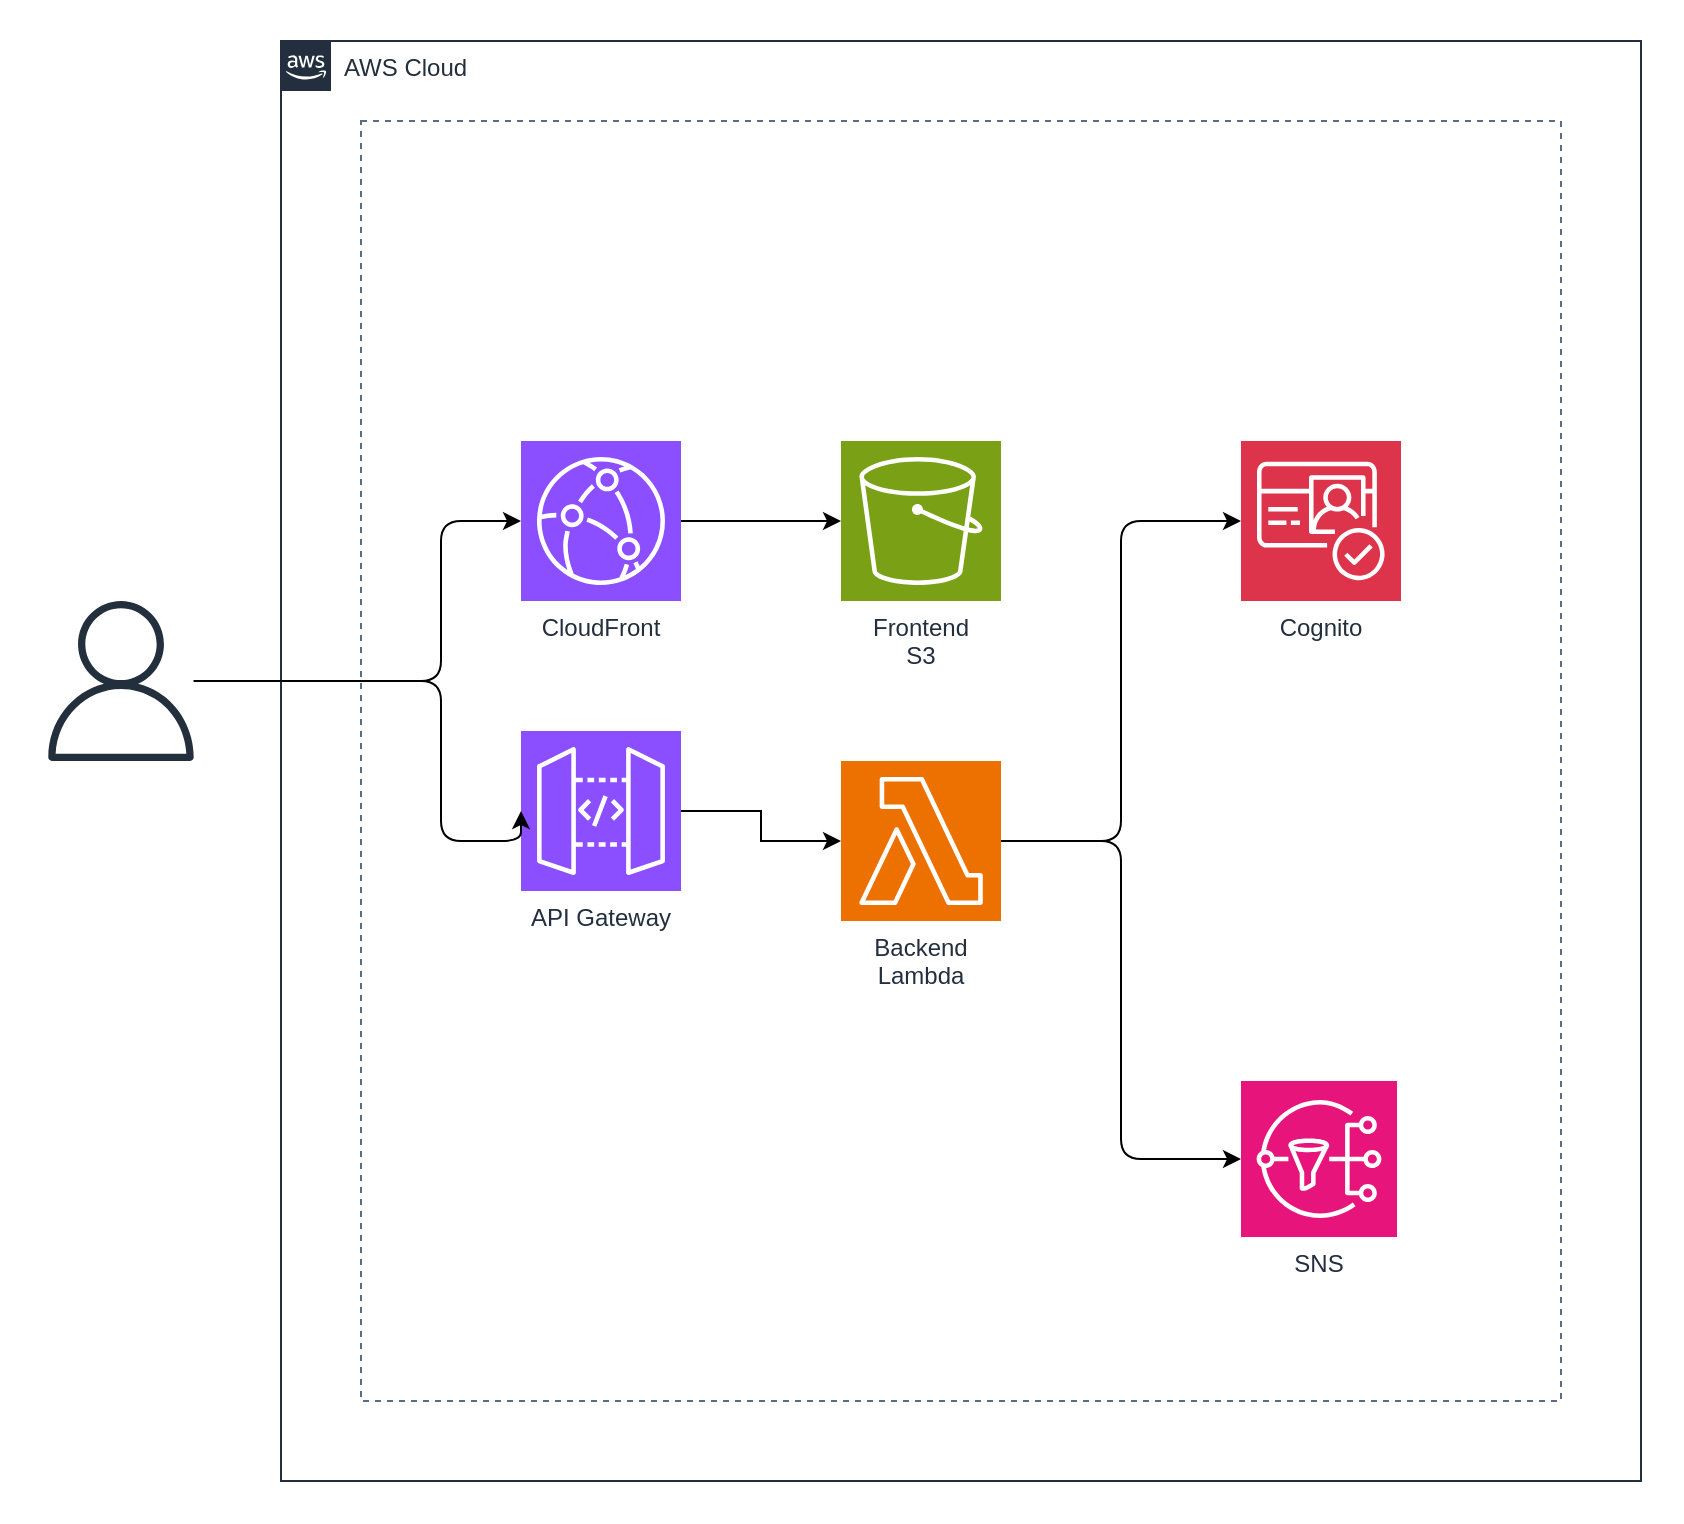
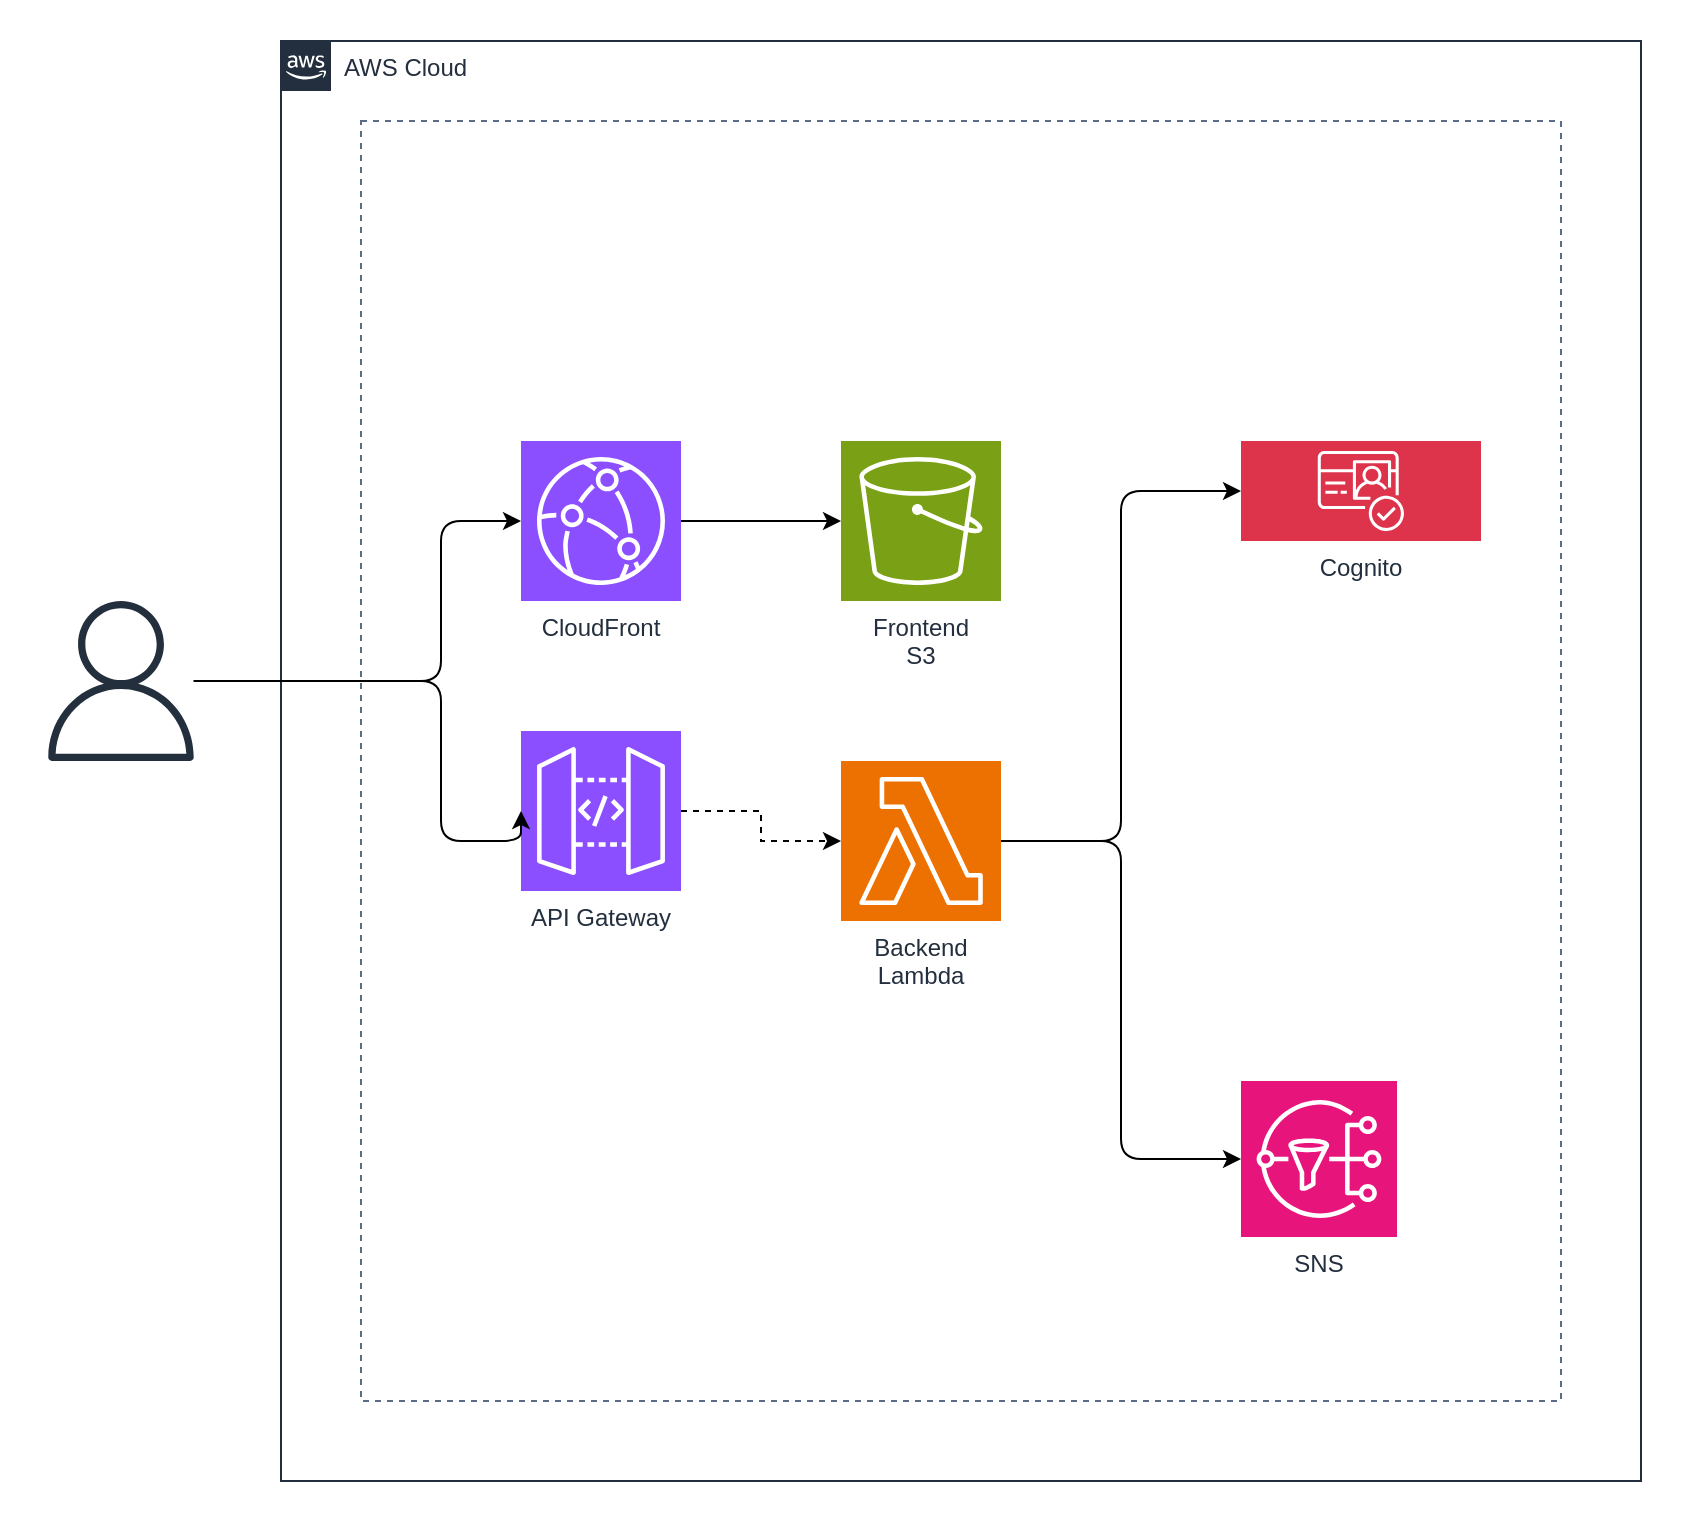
node "Cognito": size 160x160 -> 240x100
edge "API Gateway" -> "Backend Lambda": style solid -> dashed
